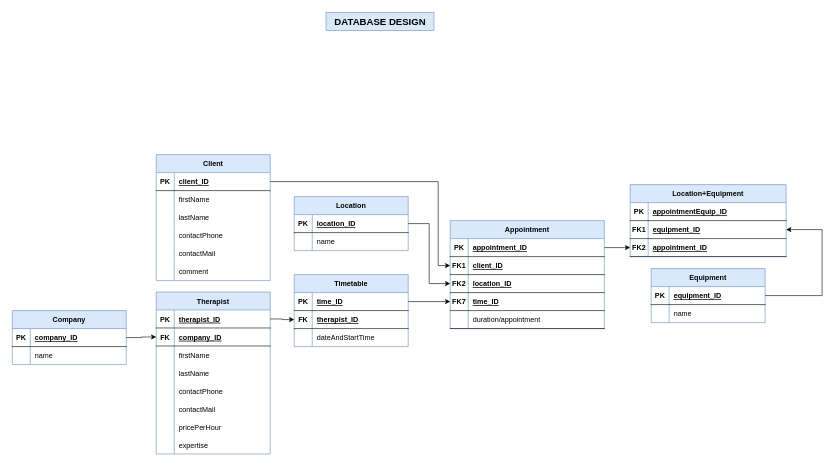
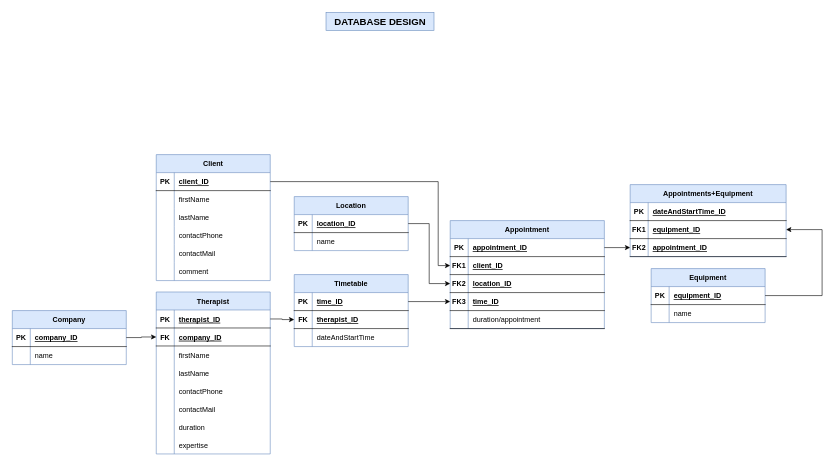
node "Location+Equipment": label "Location+Equipment" -> "Appointments+Equipment"
node "appointmentEquip_ID": label "appointmentEquip_ID" -> "dateAndStartTime_ID"
node "FK7": label "FK7" -> "FK3"
node "pricePerHour": label "pricePerHour" -> "duration"
